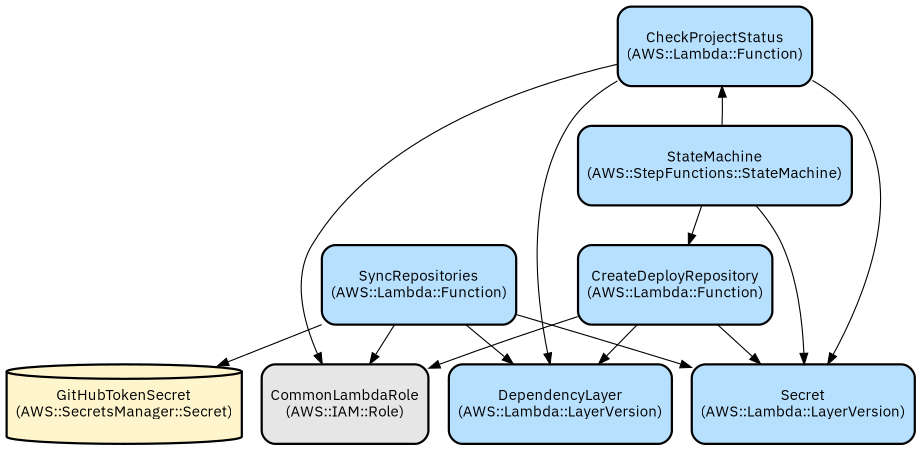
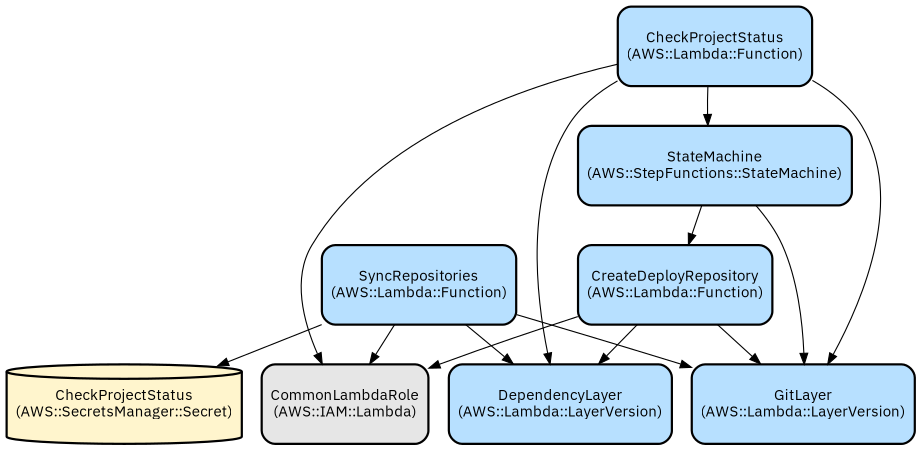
edge "StateMachine (AWS::StepFunctions::StateMachine)" -> "CheckProjectStatus (AWS::Lambda::Function)": reversed
node "GitHubTokenSecret (AWS::SecretsManager::Secret)": label "GitHubTokenSecret (AWS::SecretsManager::Secret)" -> "CheckProjectStatus (AWS::SecretsManager::Secret)"
node "CommonLambdaRole (AWS::IAM::Role)": label "CommonLambdaRole (AWS::IAM::Role)" -> "CommonLambdaRole (AWS::IAM::Lambda)"
node "Secret (AWS::Lambda::LayerVersion)": label "Secret (AWS::Lambda::LayerVersion)" -> "GitLayer (AWS::Lambda::LayerVersion)"
